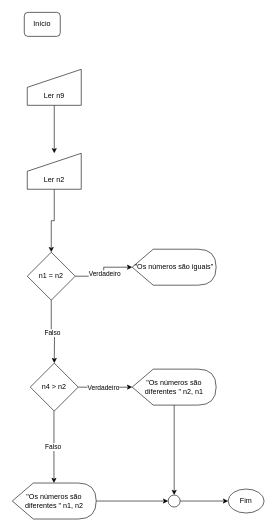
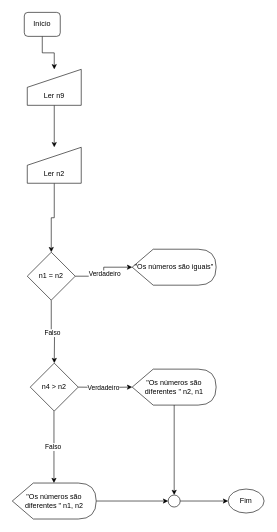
edge "Início" -> "Ler n9": added
node "Ler n2": moved (54, 171) -> (54, 165)
